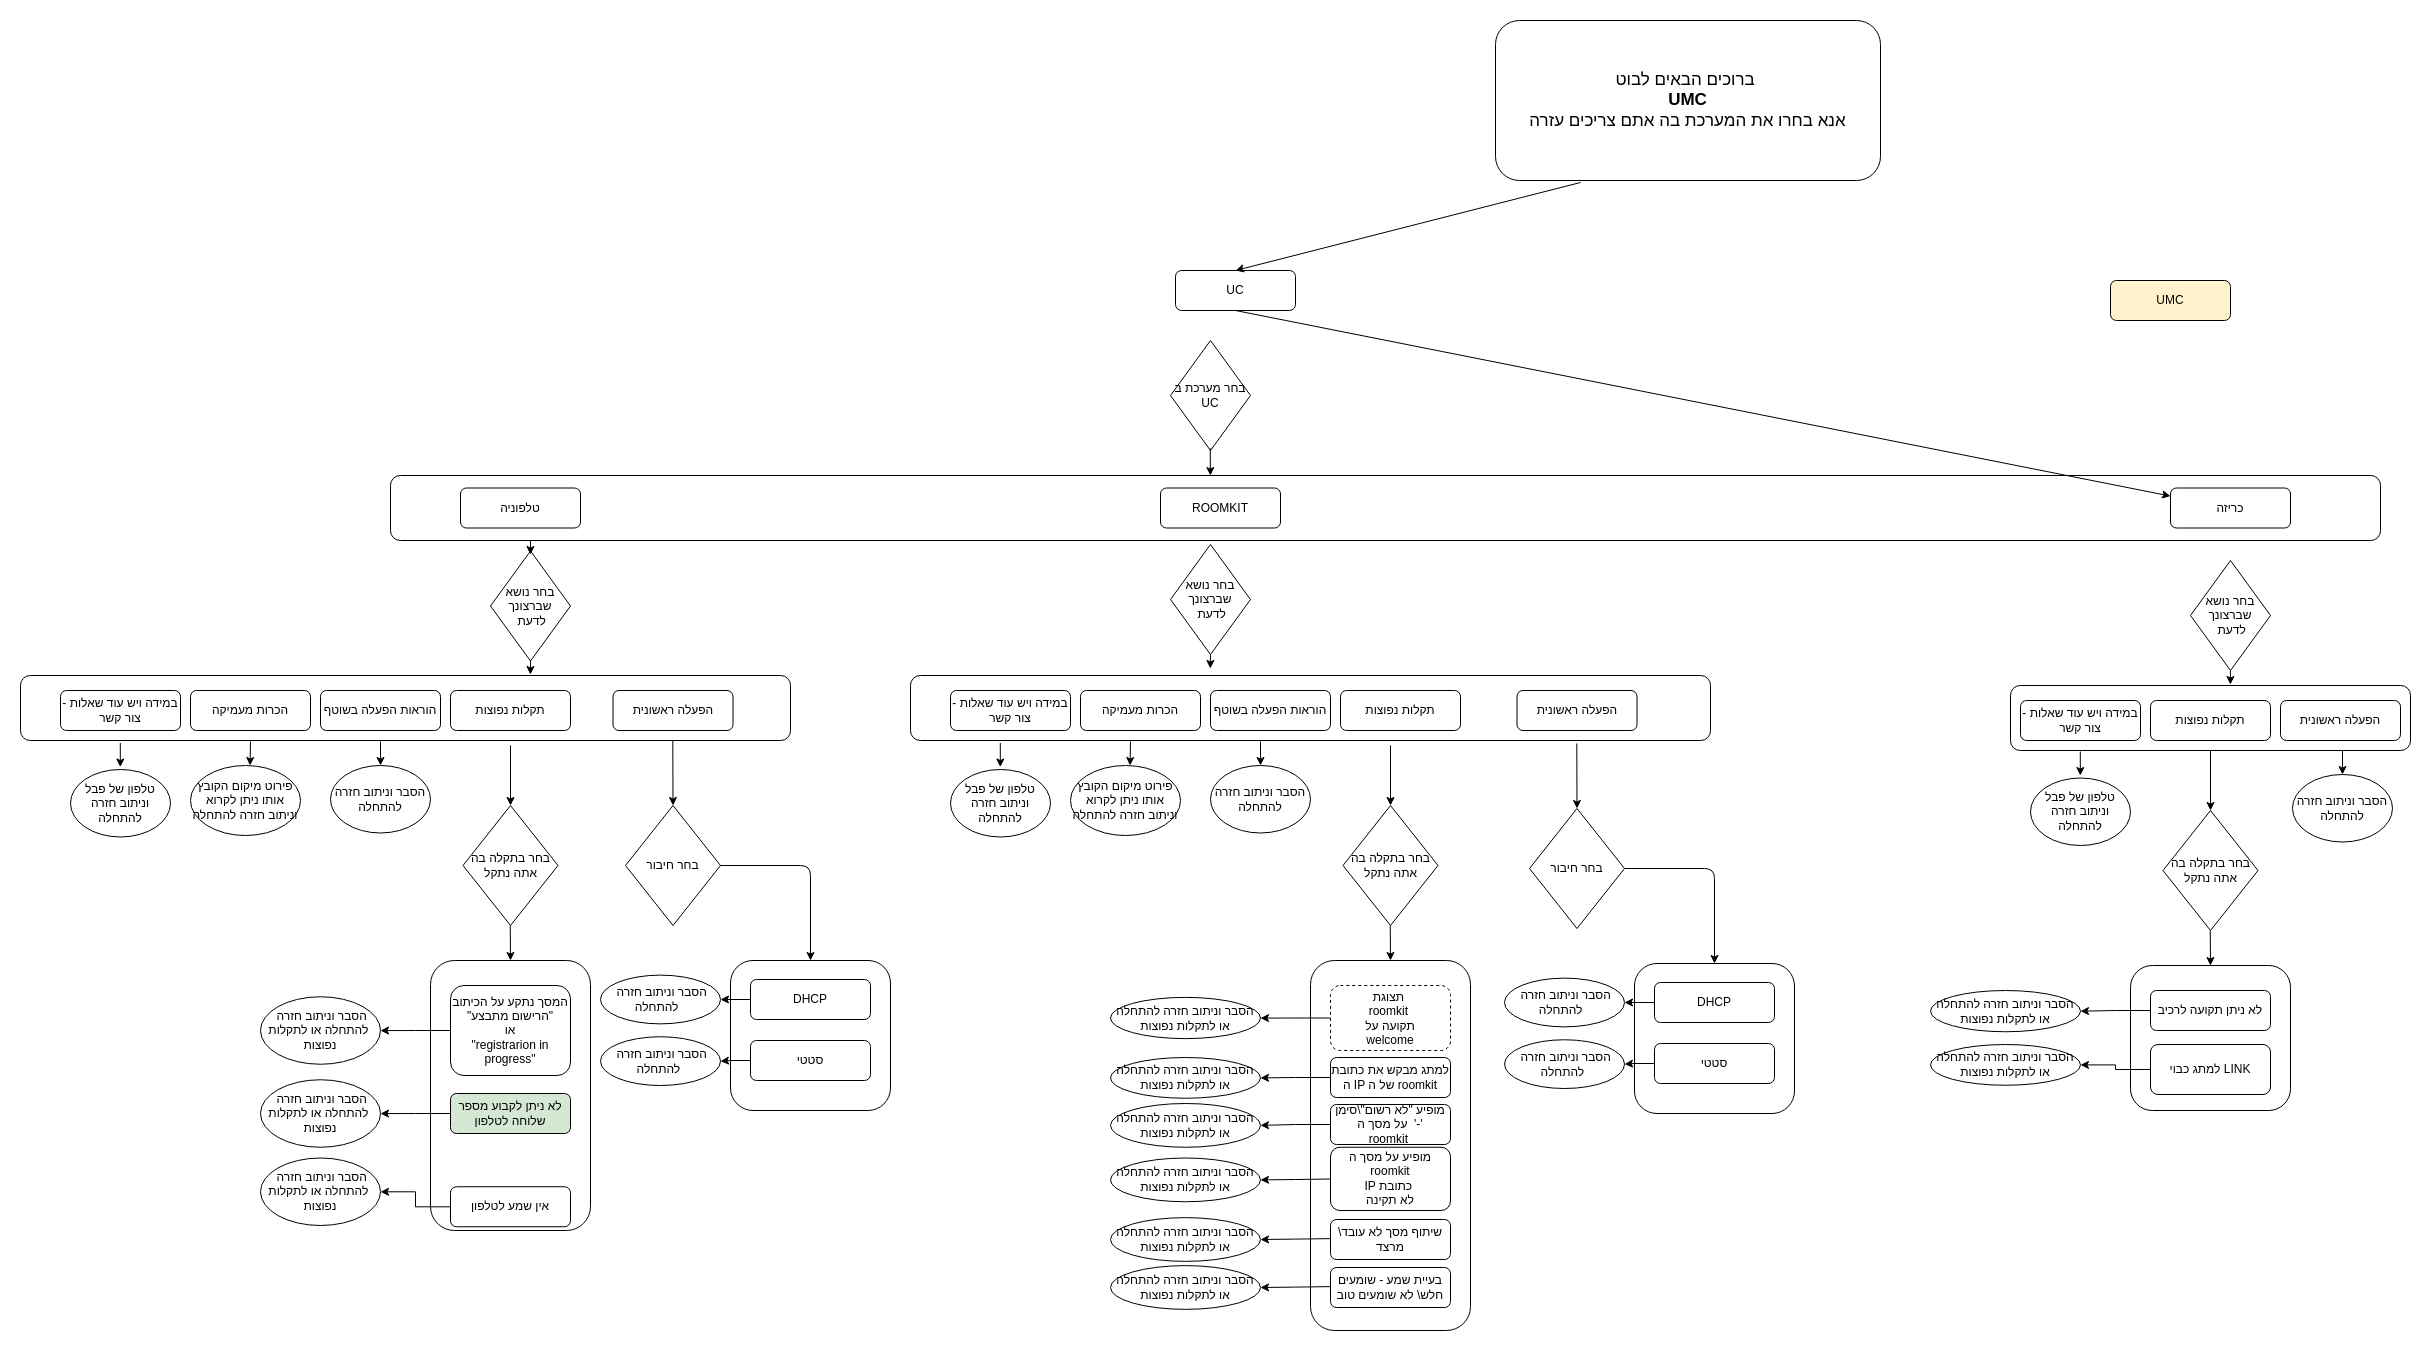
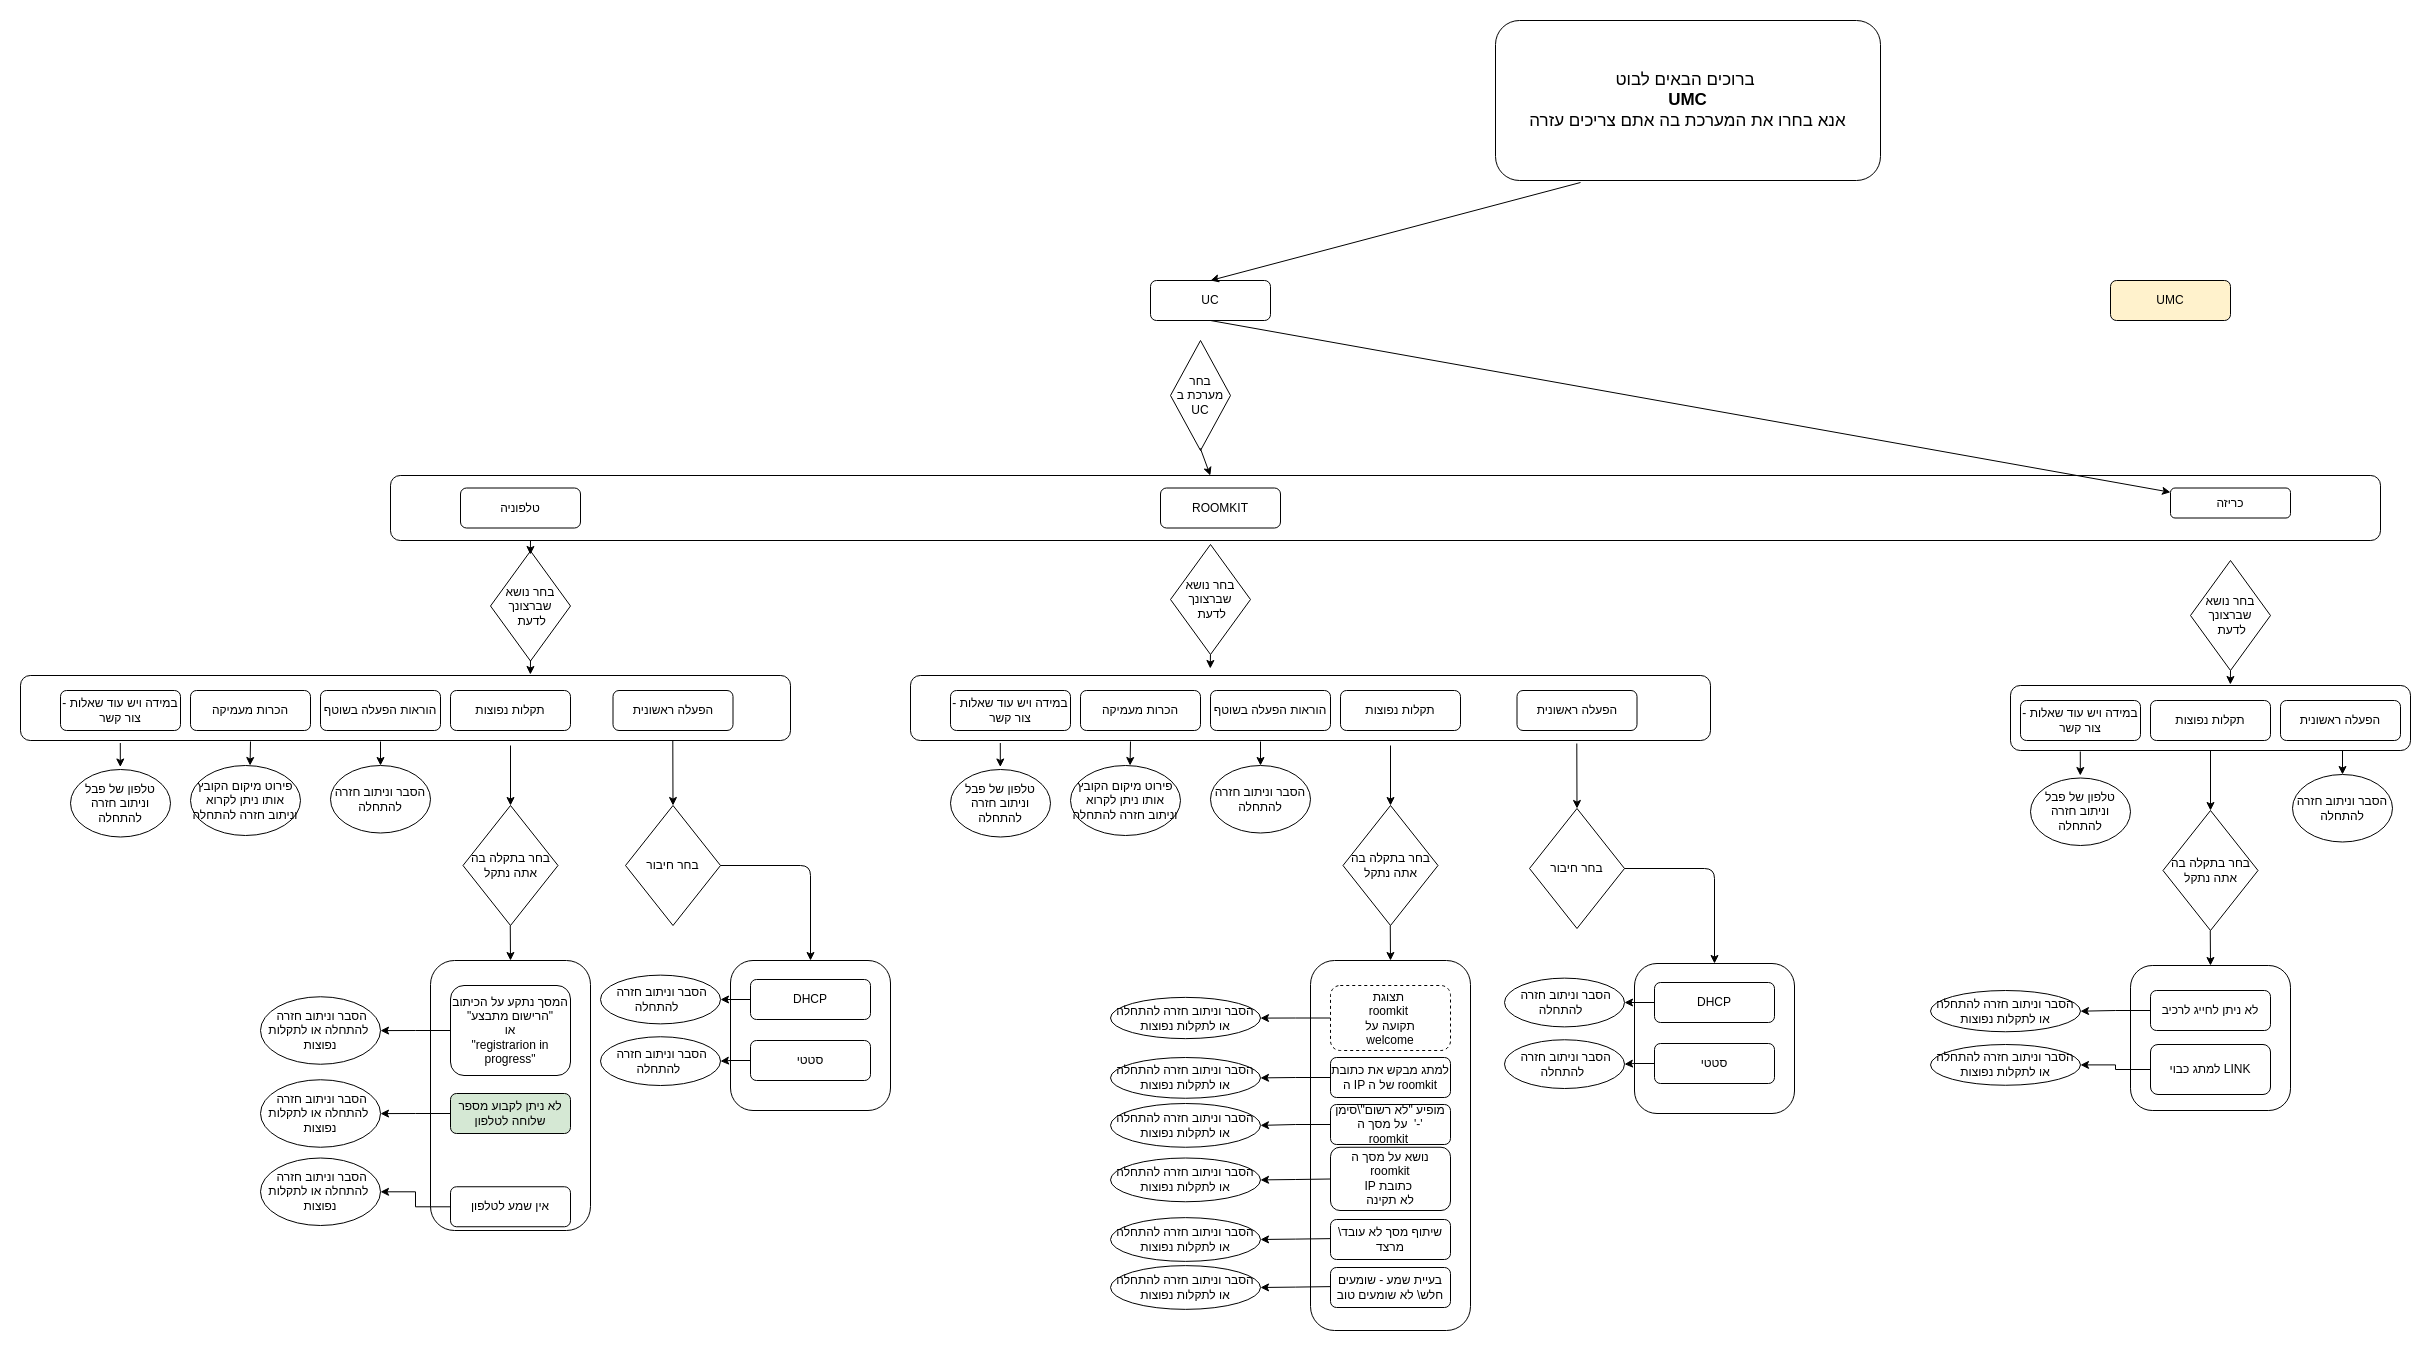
node "UC": moved (1236, 291) -> (1211, 301)
node "בחר מערכת ב UC": size 80x110 -> 60x110
node "כריזה": size 120x40 -> 120x30
node "לא ניתן תקועה לרכיב": label "לא ניתן תקועה לרכיב" -> "לא ניתן לחייג לרכיב"
node "מופיע על מסך ה roomkit IP כתובת לא תקינה": label "מופיע על מסך ה roomkit IP כתובת לא תקינה" -> "נושא על מסך ה roomkit IP כתובת לא תקינה"
